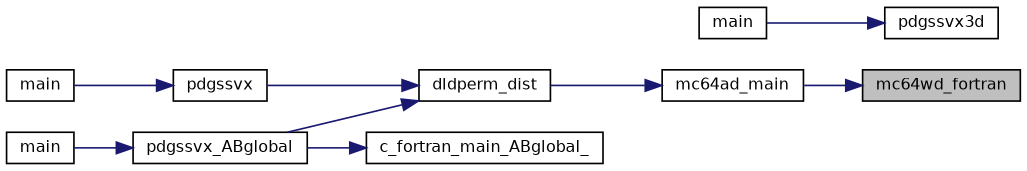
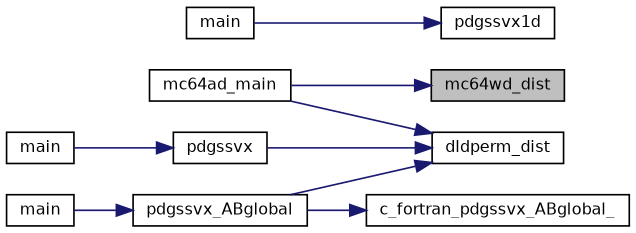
node "pdgssvx3d": label "pdgssvx3d" -> "pdgssvx1d"
edge "dldperm_dist" -> "mc64ad_main": reversed
node "mc64wd_fortran": label "mc64wd_fortran" -> "mc64wd_dist"
node "c_fortran_main_ABglobal_": label "c_fortran_main_ABglobal_" -> "c_fortran_pdgssvx_ABglobal_"
